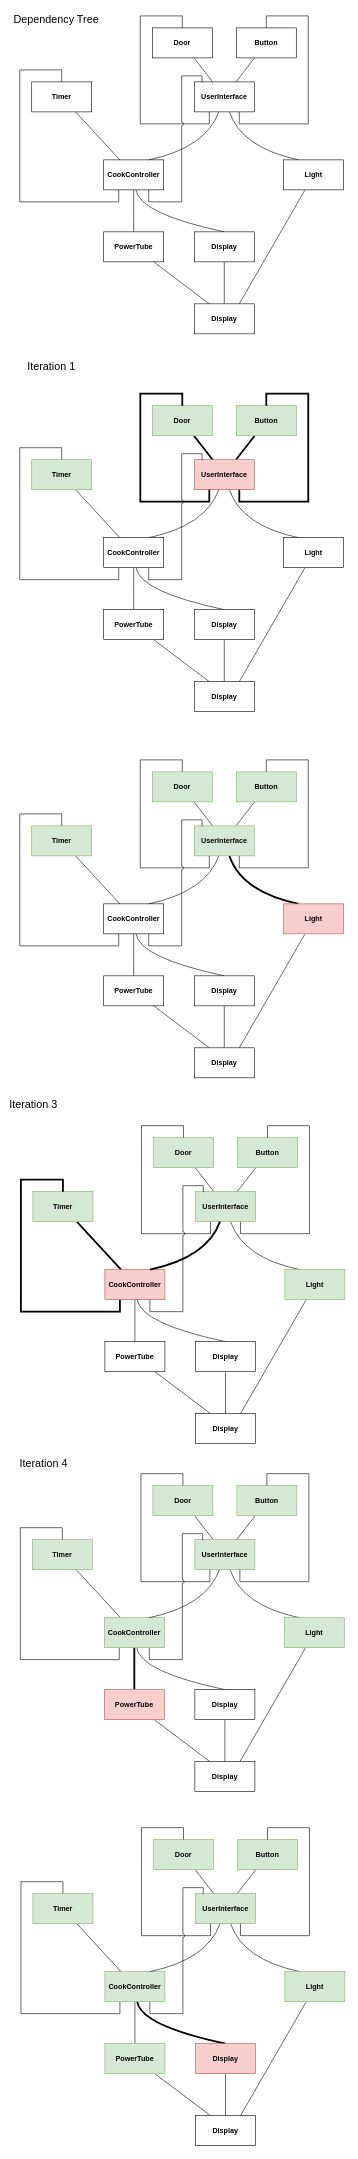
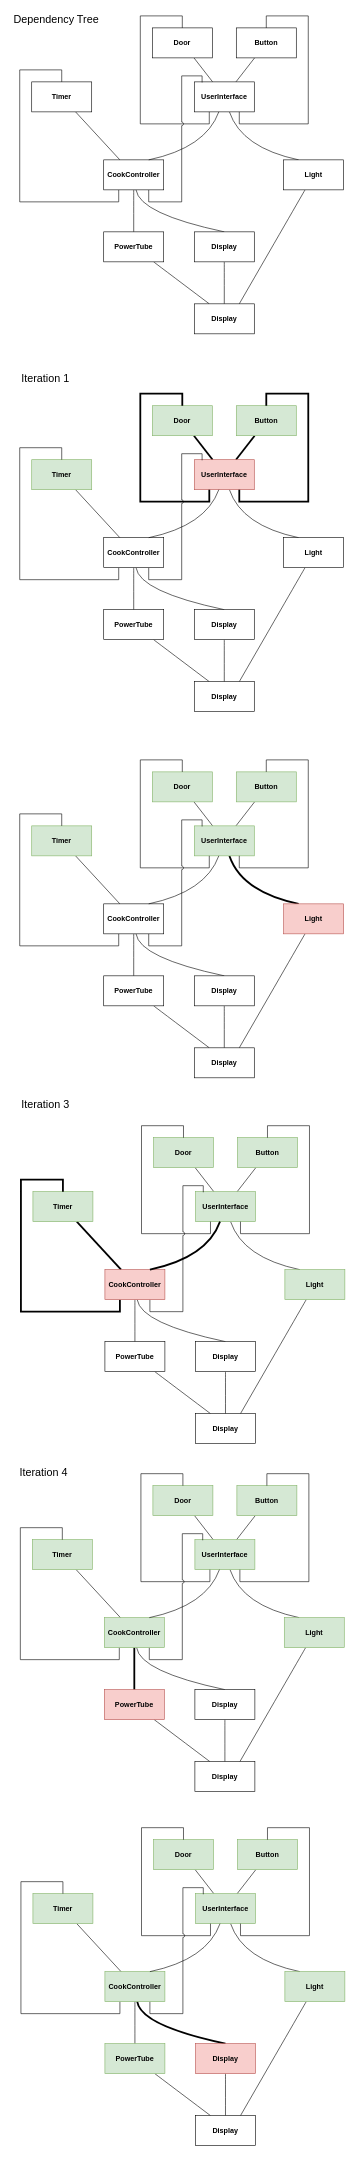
node "Iteration 1": moved (56, 365) -> (50, 377)
node "Iteration 3": moved (38, 1103) -> (50, 1103)
node "Iteration 4": moved (48, 1462) -> (48, 1471)
